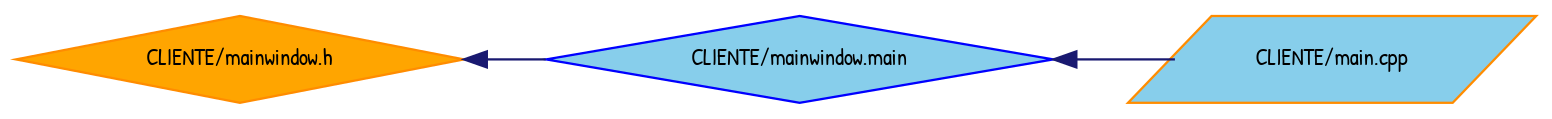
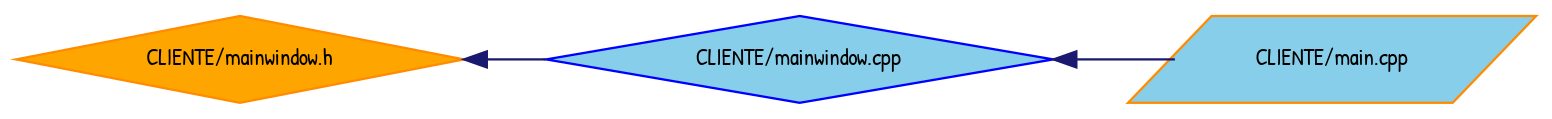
node "CLIENTE/mainwindow.main": label "CLIENTE/mainwindow.main" -> "CLIENTE/mainwindow.cpp"
